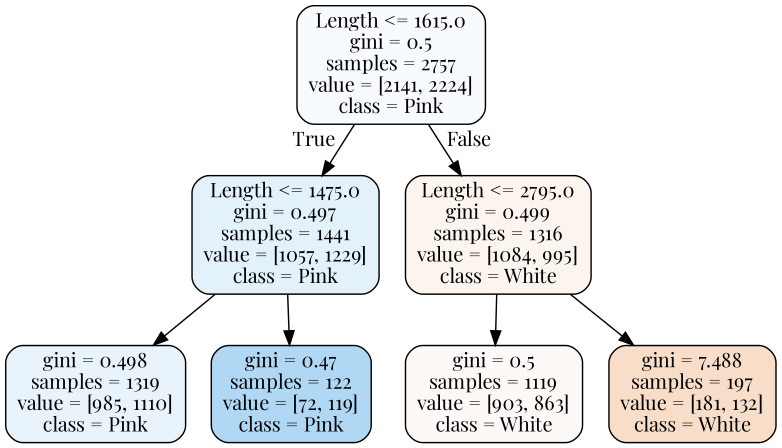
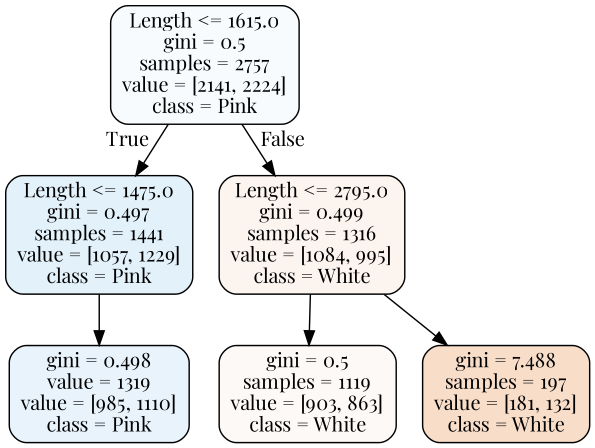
node "gini = 0.498 samples = 1319 value = [985, 1110] class = Pink": label "gini = 0.498 samples = 1319 value = [985, 1110] class = Pink" -> "gini = 0.498 value = 1319 value = [985, 1110] class = Pink"
node "gini = 0.47 samples = 122 value = [72, 119] class = Pink": removed
